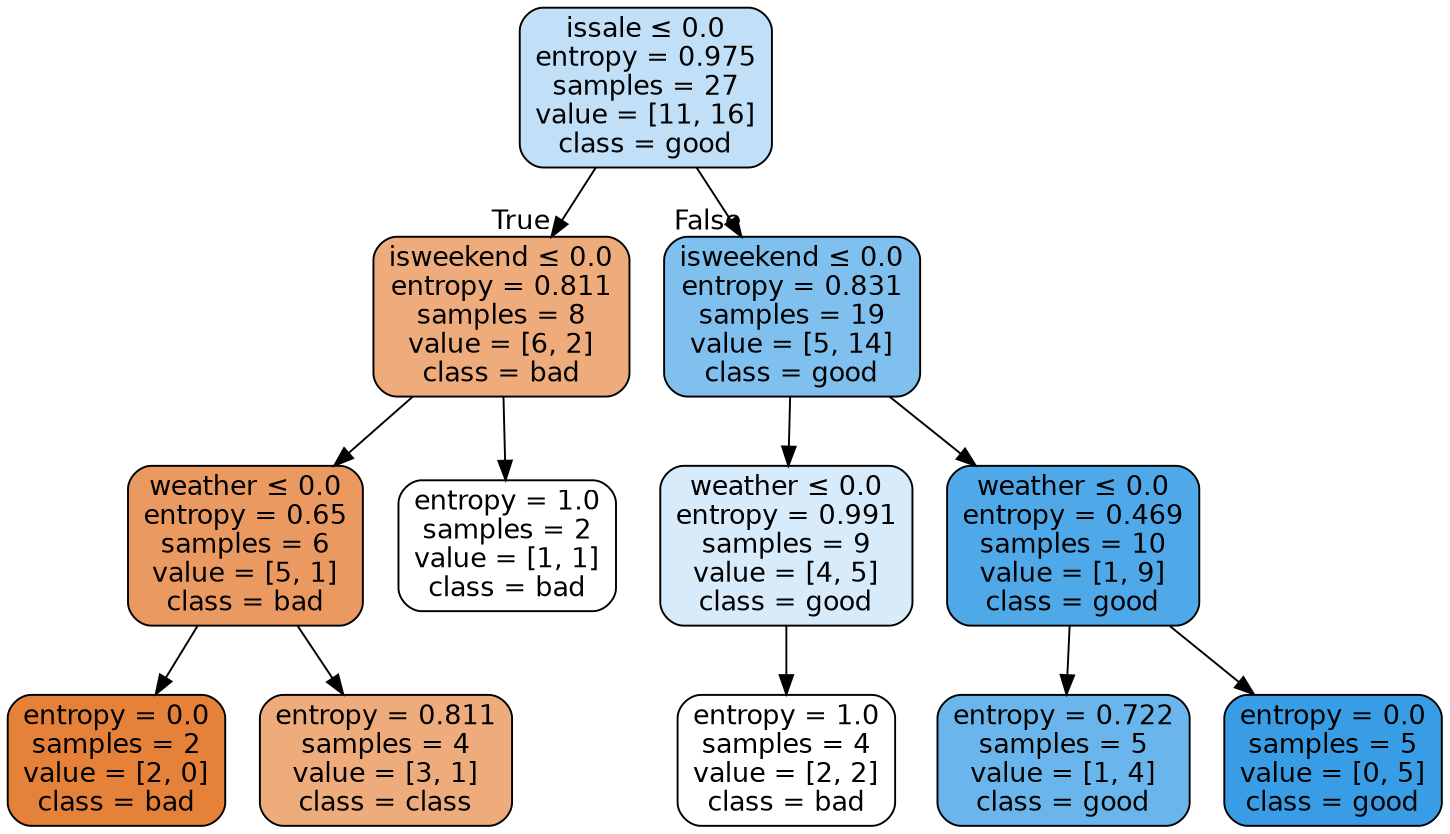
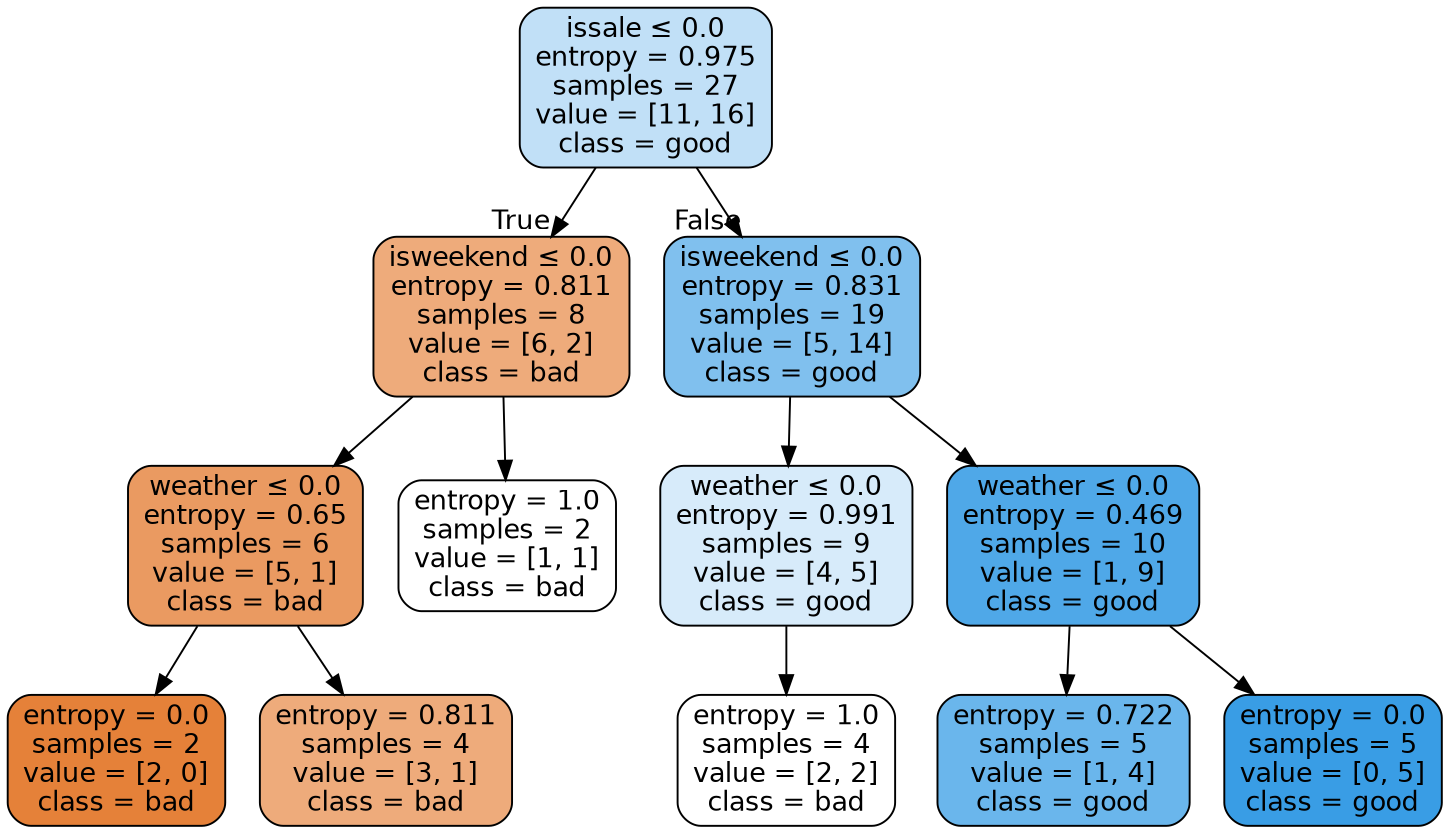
node "entropy = 0.811": text "class = class" -> "class = bad"
